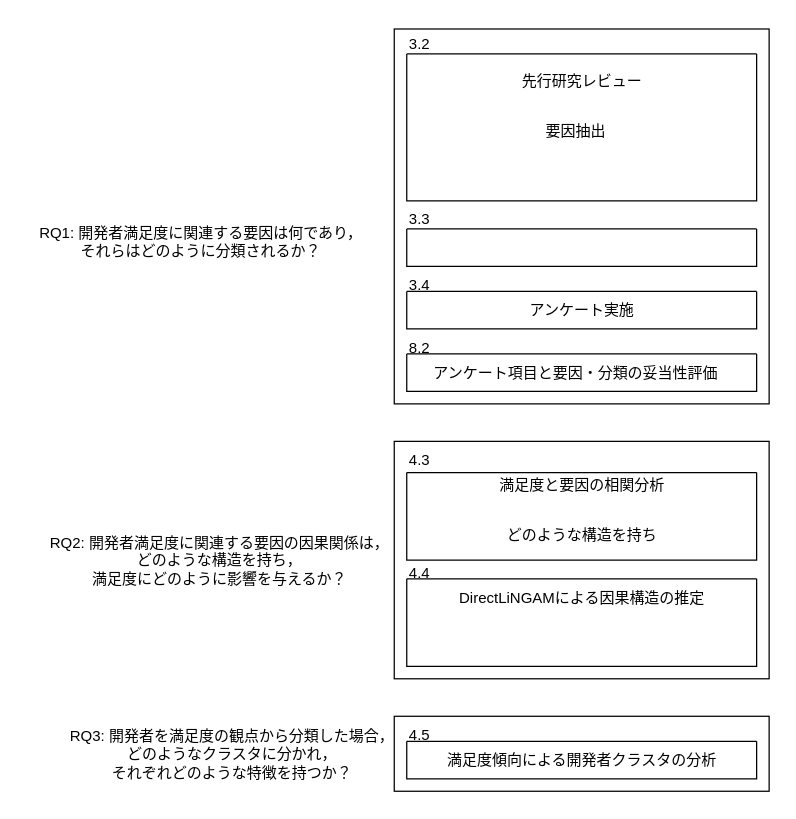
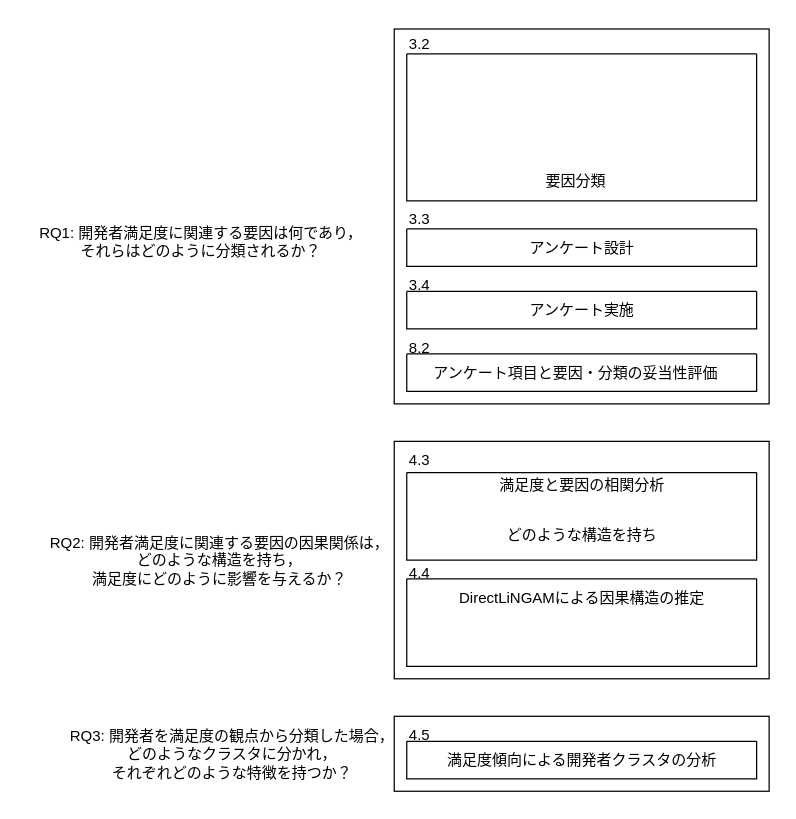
node "先行研究レビュー": removed
node "要因抽出": removed
node "要因分類": added
node "アンケート設計": added
